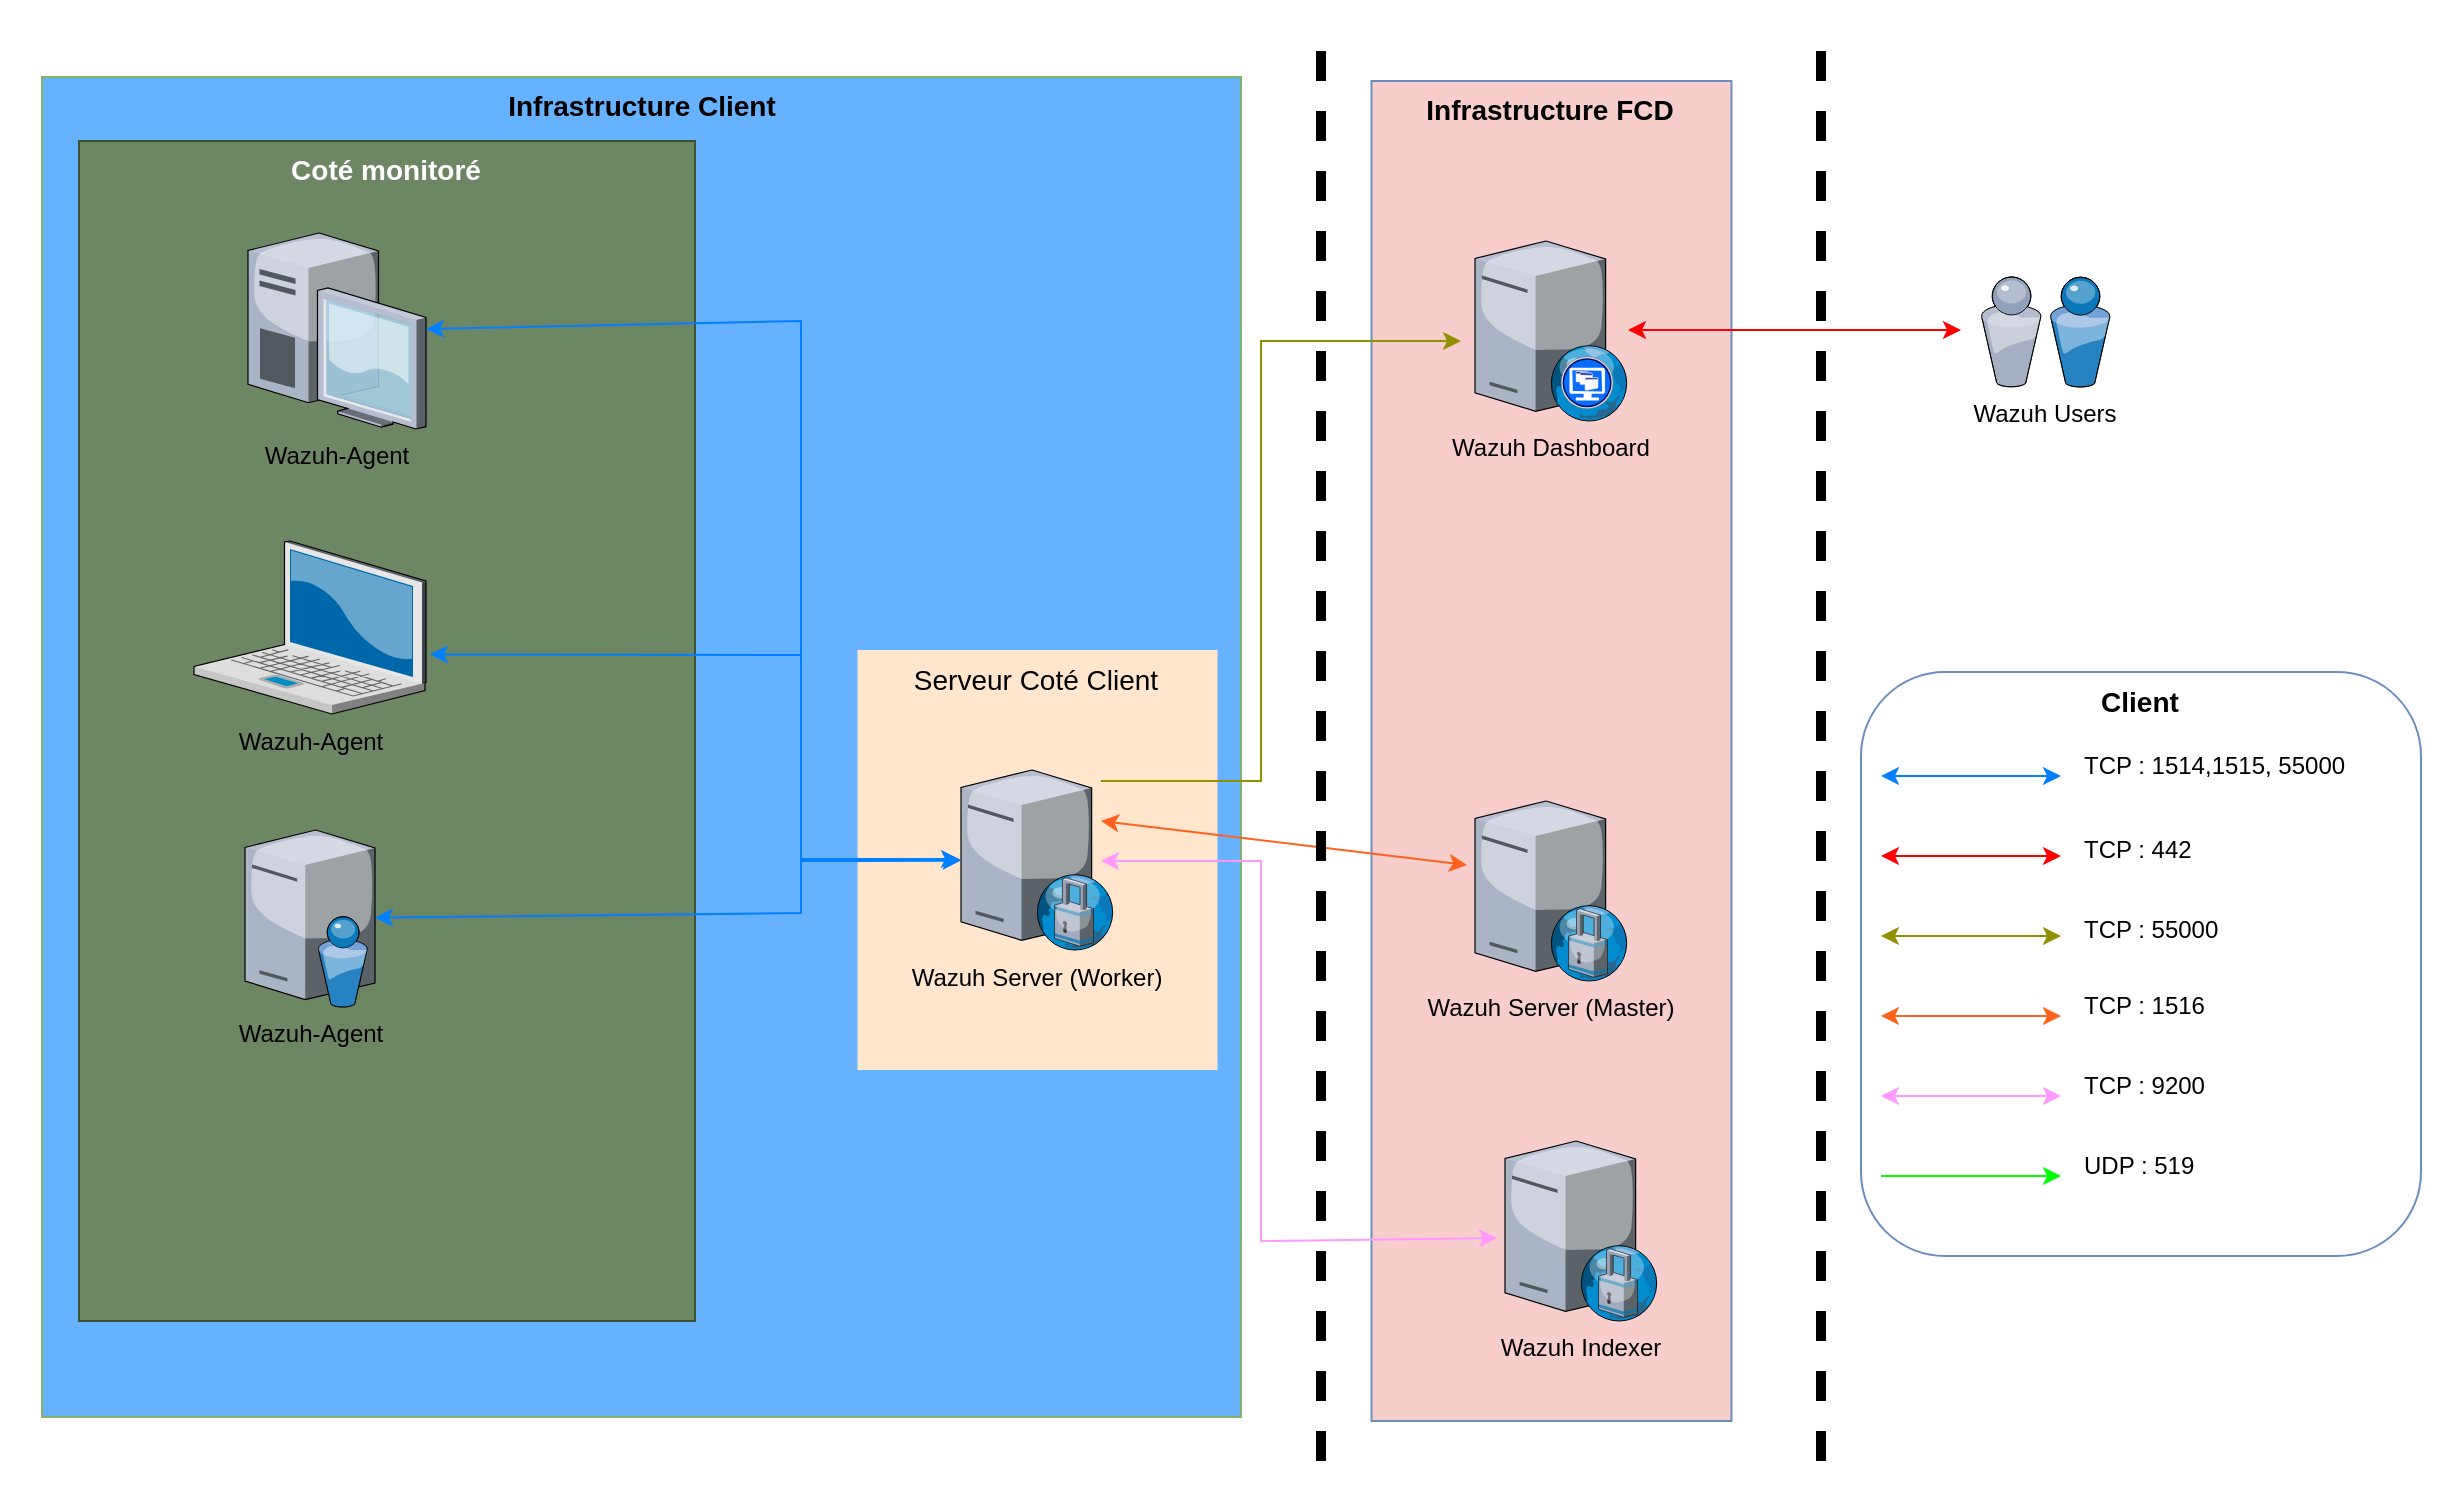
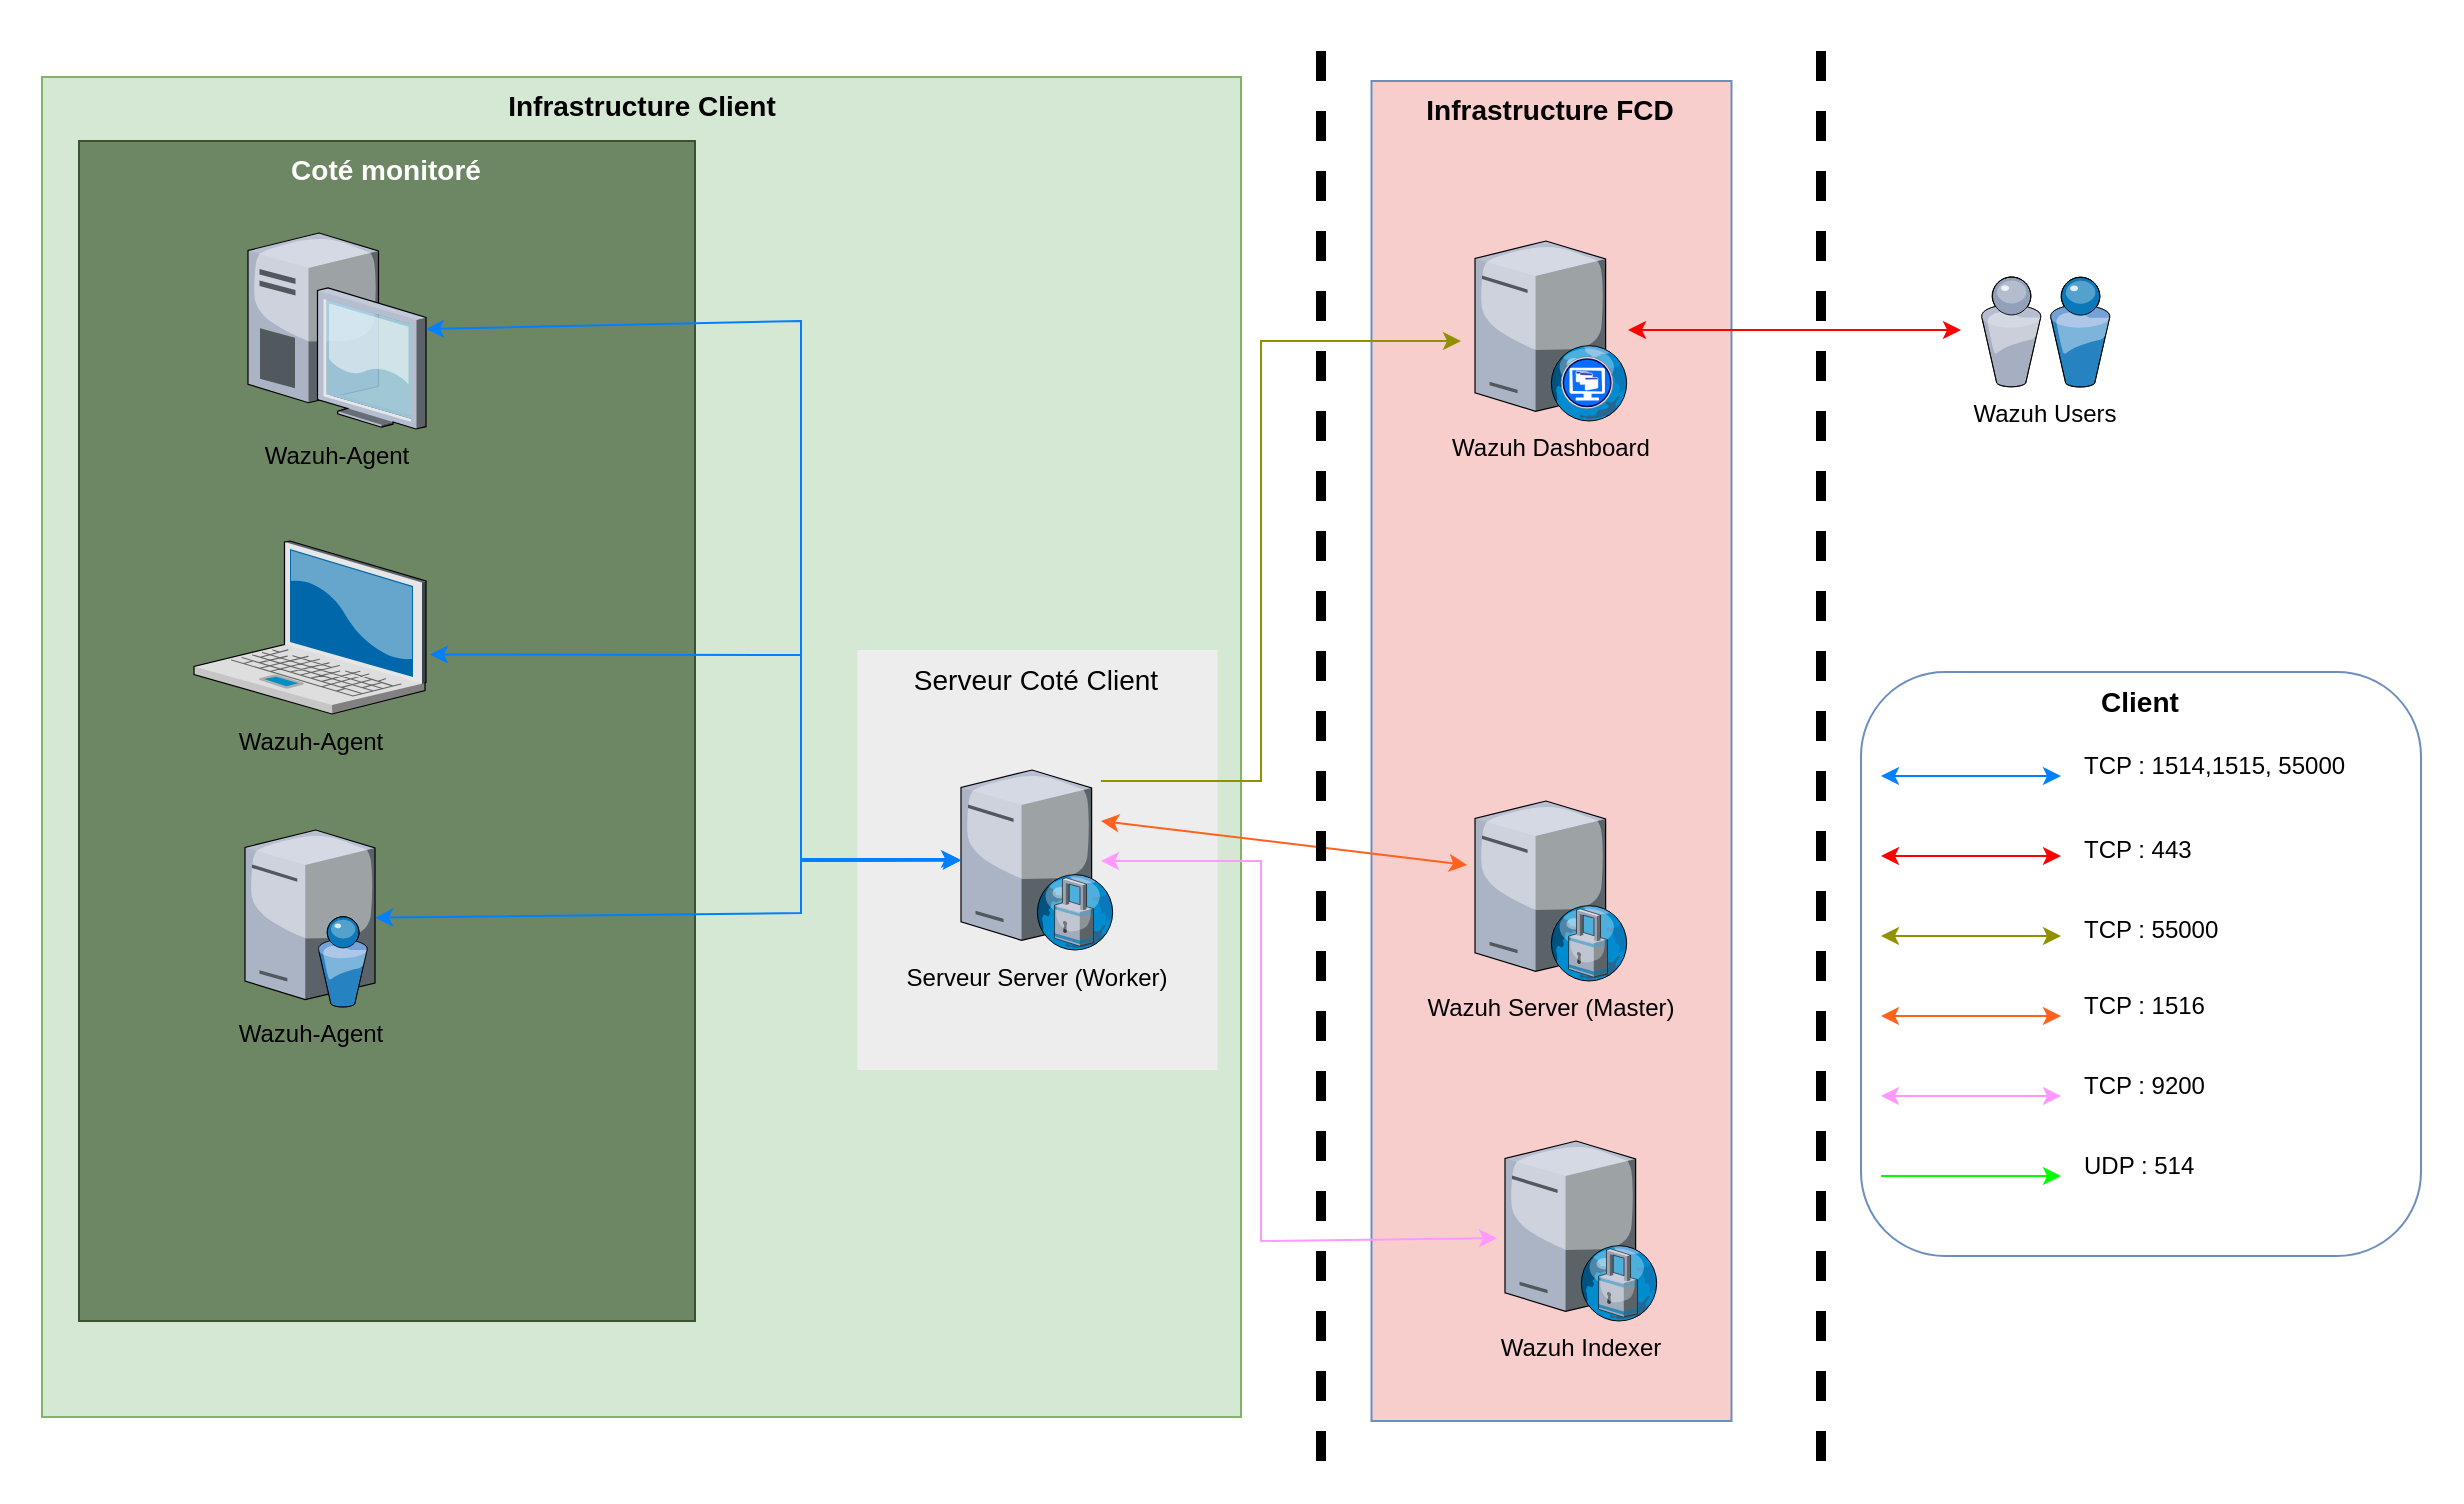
node "Infrastructure Client": fillcolor #66b2ff -> #d5e8d4
node "Serveur Coté Client": fillcolor #ffe6cc -> #ededed
node "TCP : 442": label "TCP : 442" -> "TCP : 443"
node "Wazuh Server (Worker)": label "Wazuh Server (Worker)" -> "Serveur Server (Worker)"
node "UDP : 519": label "UDP : 519" -> "UDP : 514"
